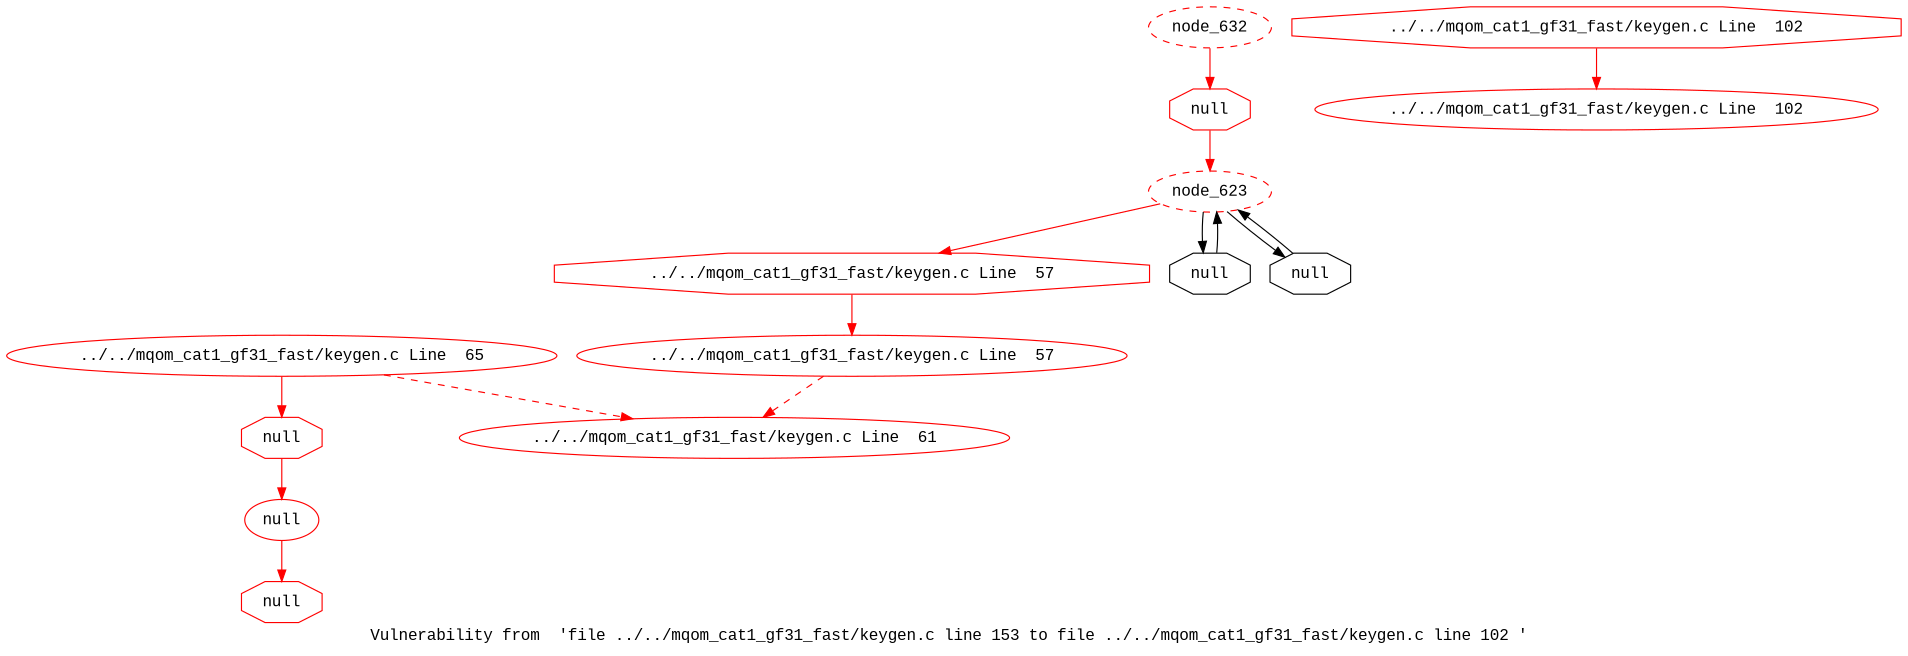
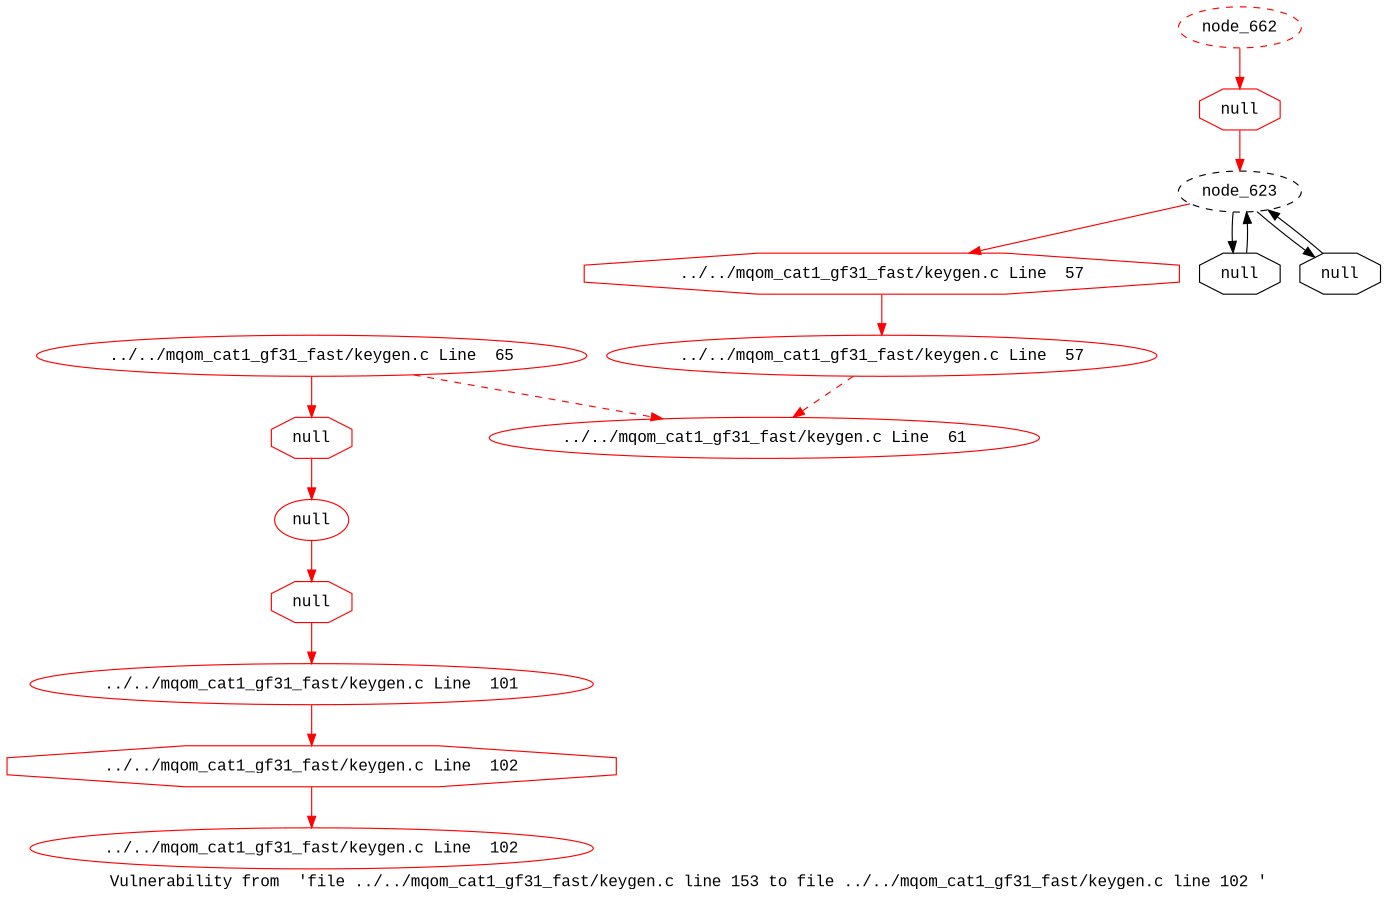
node "node_632": label "node_632" -> "node_662"
node "node_623": color red -> black
node "../../mqom_cat1_gf31_fast/keygen.c Line  101": added
